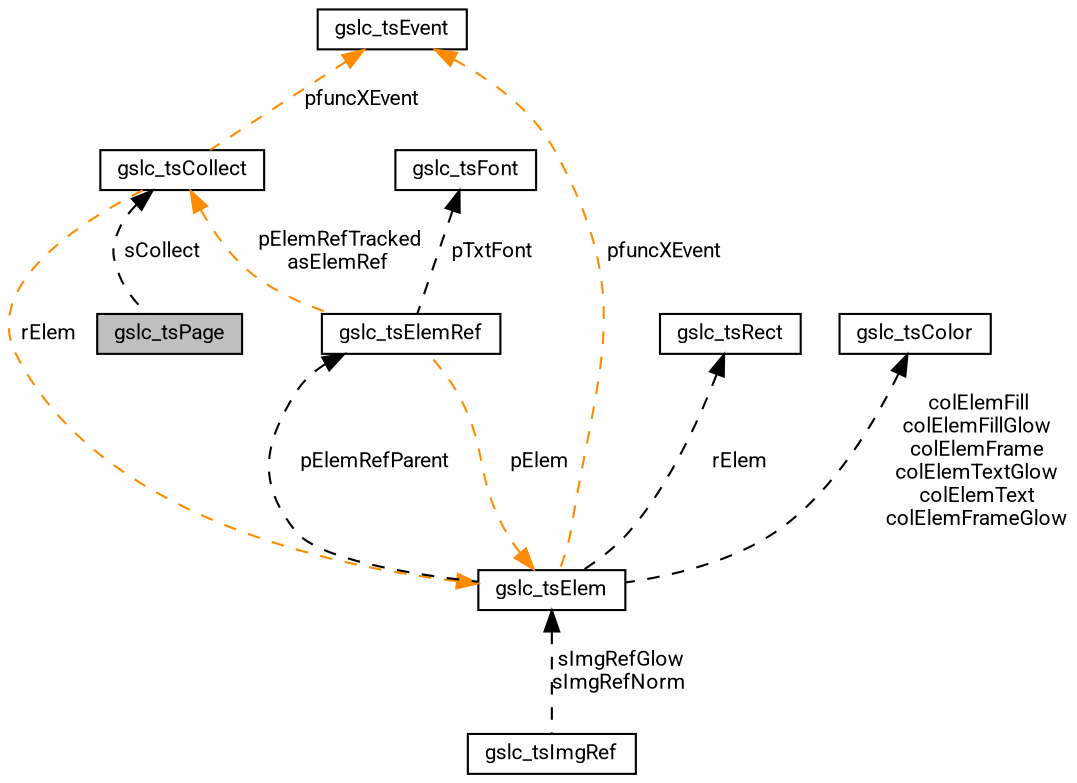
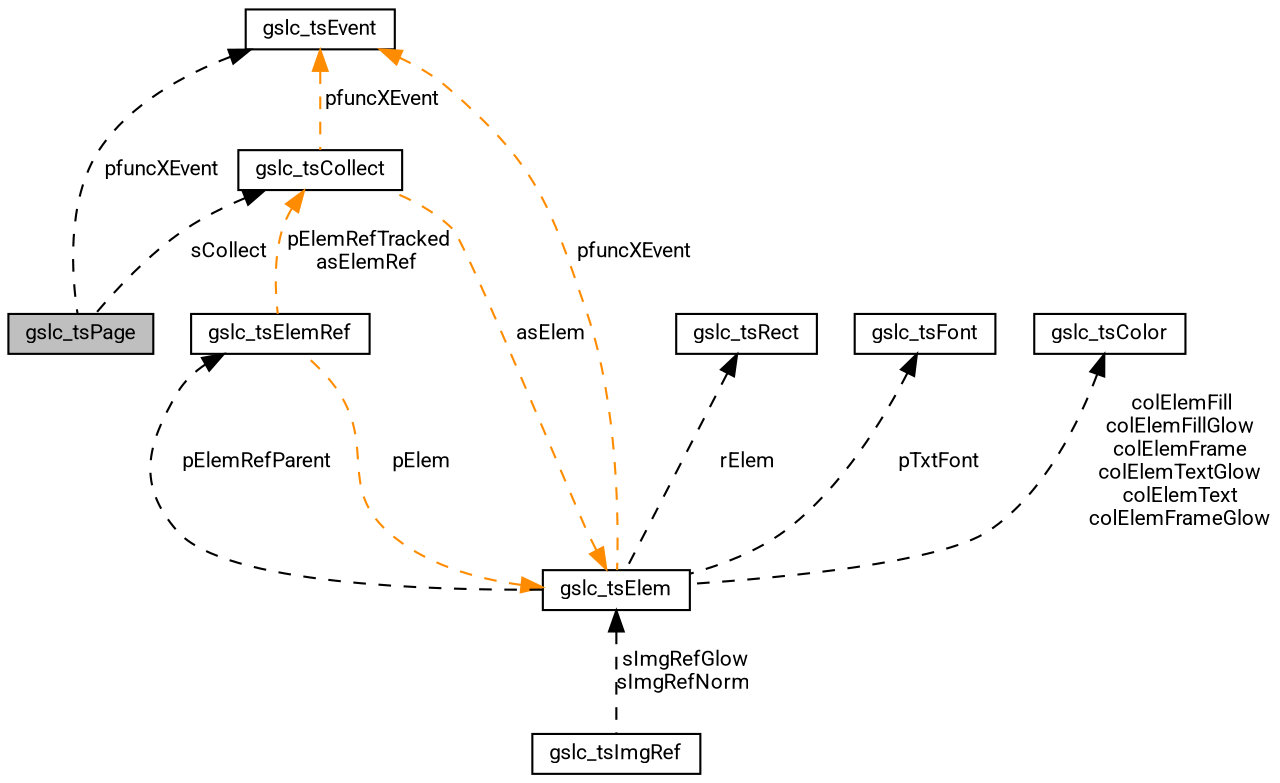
edge "gslc_tsPage" -> "gslc_tsEvent": added, label "pfuncXEvent"
edge "gslc_tsElemRef" -> "gslc_tsFont": now "gslc_tsElem" -> "gslc_tsFont"
edge "gslc_tsCollect" -> "gslc_tsElem": label " rElem" -> " asElem"
